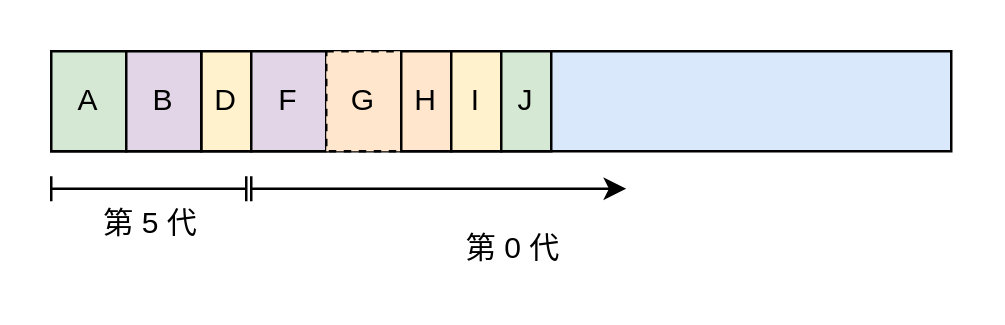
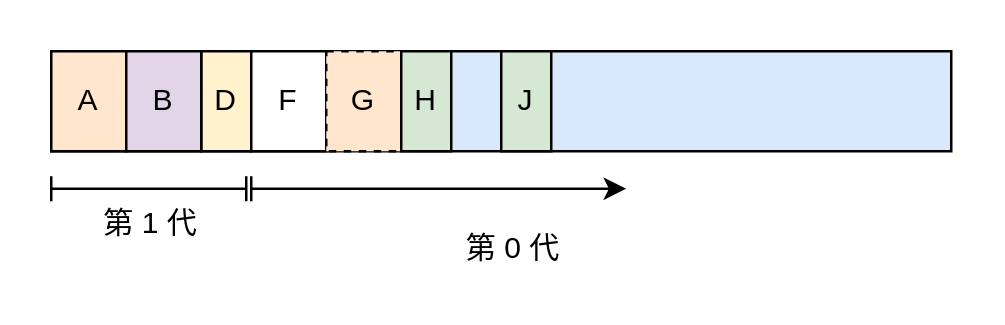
node "A": fillcolor #d5e8d4 -> #ffe6cc
node "F": fillcolor #e1d5e7 -> #ffffff
node "H": fillcolor #ffe6cc -> #d5e8d4
node "I": removed
node "第 5 代": label "第 5 代" -> "第 1 代"
